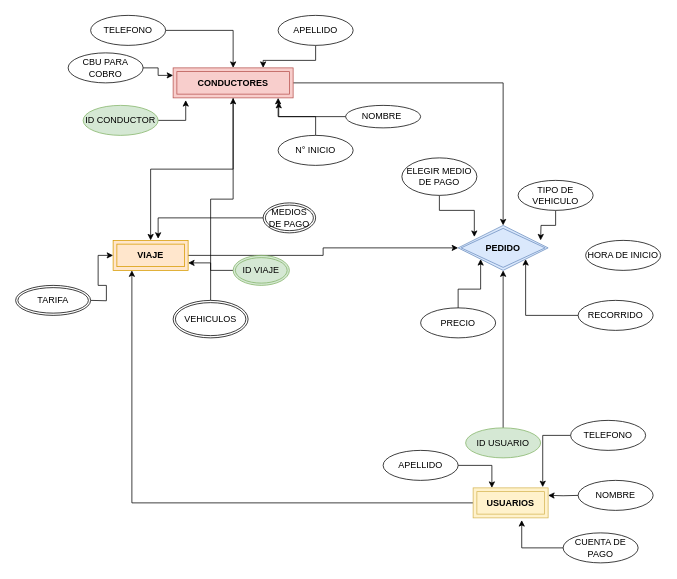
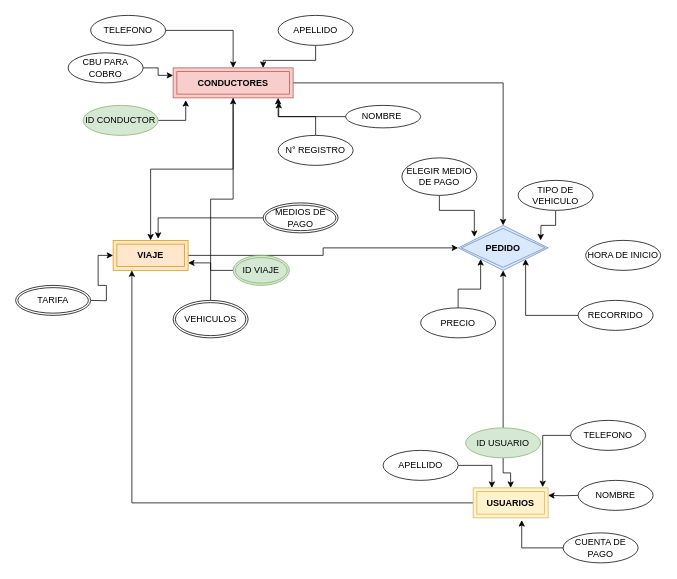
node "N° INICIO": label "N° INICIO" -> "N° REGISTRO"
node "MEDIOS DE PAGO": size 53x30 -> 75x30
edge "ID USUARIO" -> "USUARIOS": added
